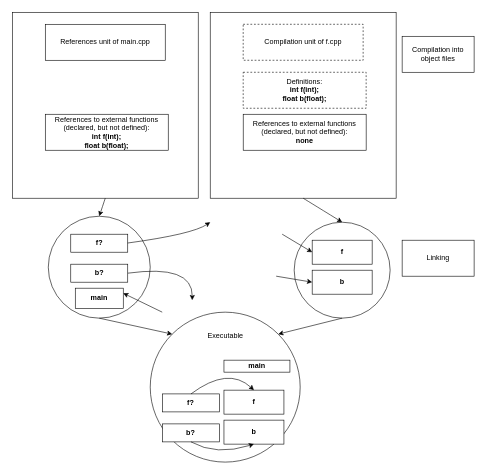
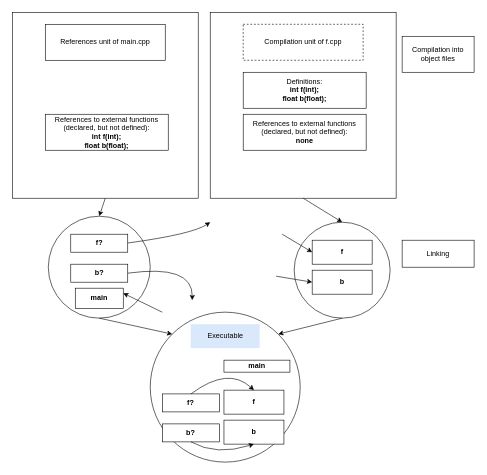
node "Definitions: int f(int); float b(float);": style dashed -> solid
node "Linking": size 72x36 -> 72x27
node "Executable": fillcolor #ffffff -> #dae8fc
